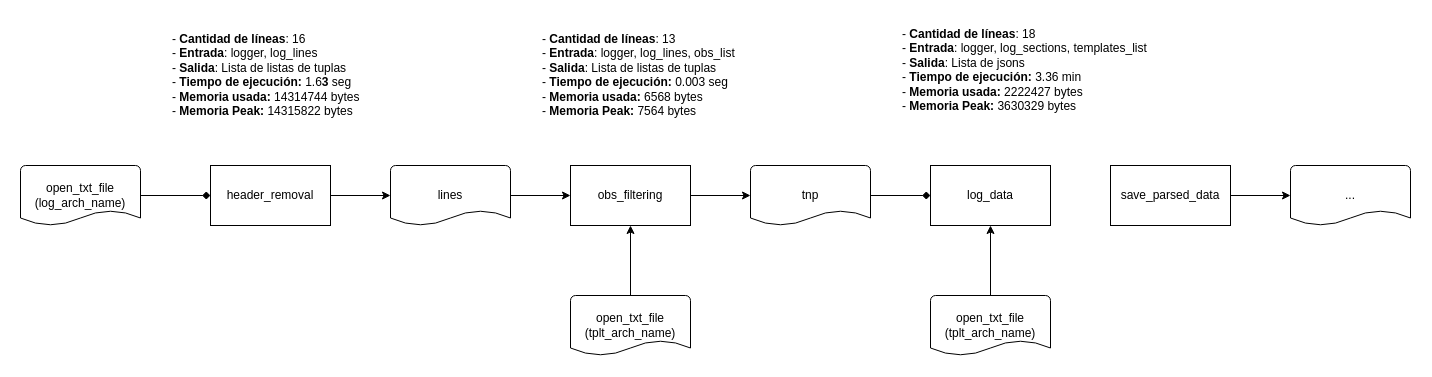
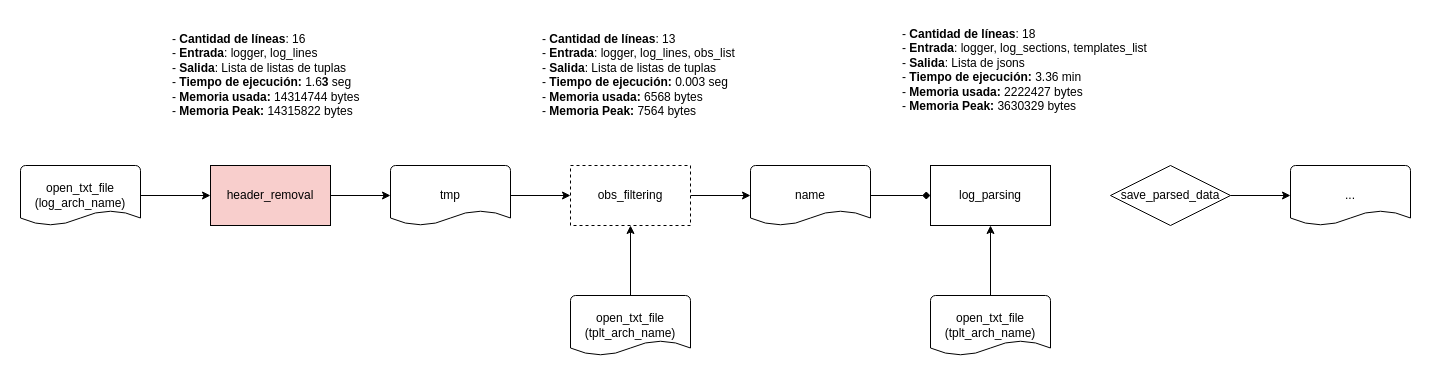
edge "open_txt_file (log_arch_name)" -> "header_removal": arrowhead diamond -> classic
node "header_removal": fillcolor #ffffff -> #f8cecc
node "lines": label "lines" -> "tmp"
node "obs_filtering": style solid -> dashed
node "tnp": label "tnp" -> "name"
node "log_data": label "log_data" -> "log_parsing"
node "save_parsed_data": shape rectangle -> diamond
